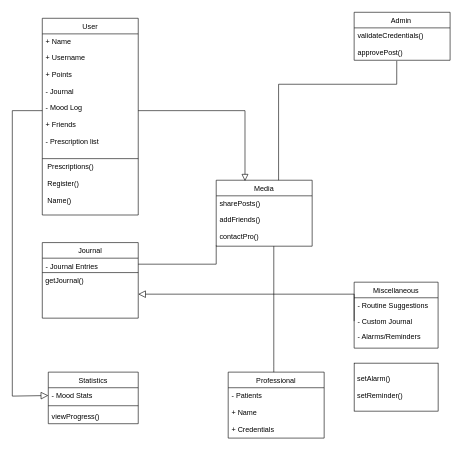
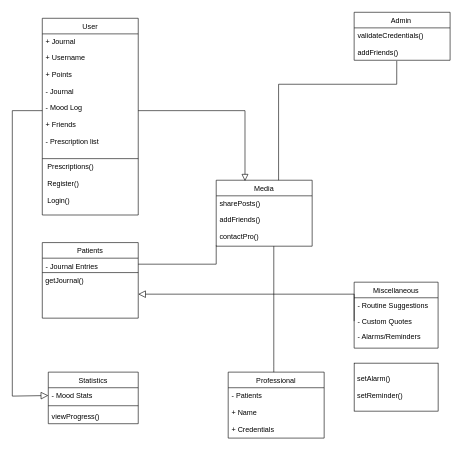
node "validateCredentials() approvePost()": label "validateCredentials() approvePost()" -> "validateCredentials() addFriends()"
node "+ Name": label "+ Name" -> "+ Journal"
node "Prescriptions() Register() Name()": label "Prescriptions() Register() Name()" -> "Prescriptions() Register() Login()"
node "Journal": label "Journal" -> "Patients"
node "- Custom Journal": label "- Custom Journal" -> "- Custom Quotes"
